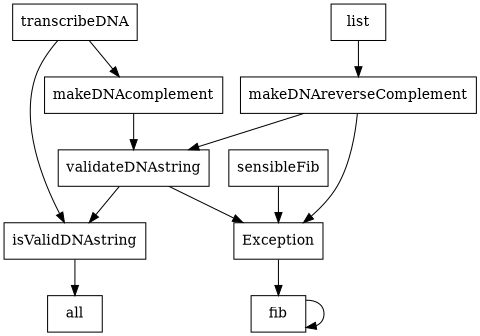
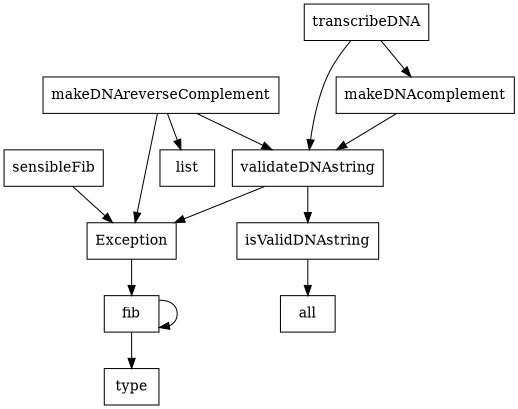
edge "list" -> "makeDNAreverseComplement": reversed
edge "transcribeDNA" -> "isValidDNAstring": now "transcribeDNA" -> "validateDNAstring"
node "type": added
